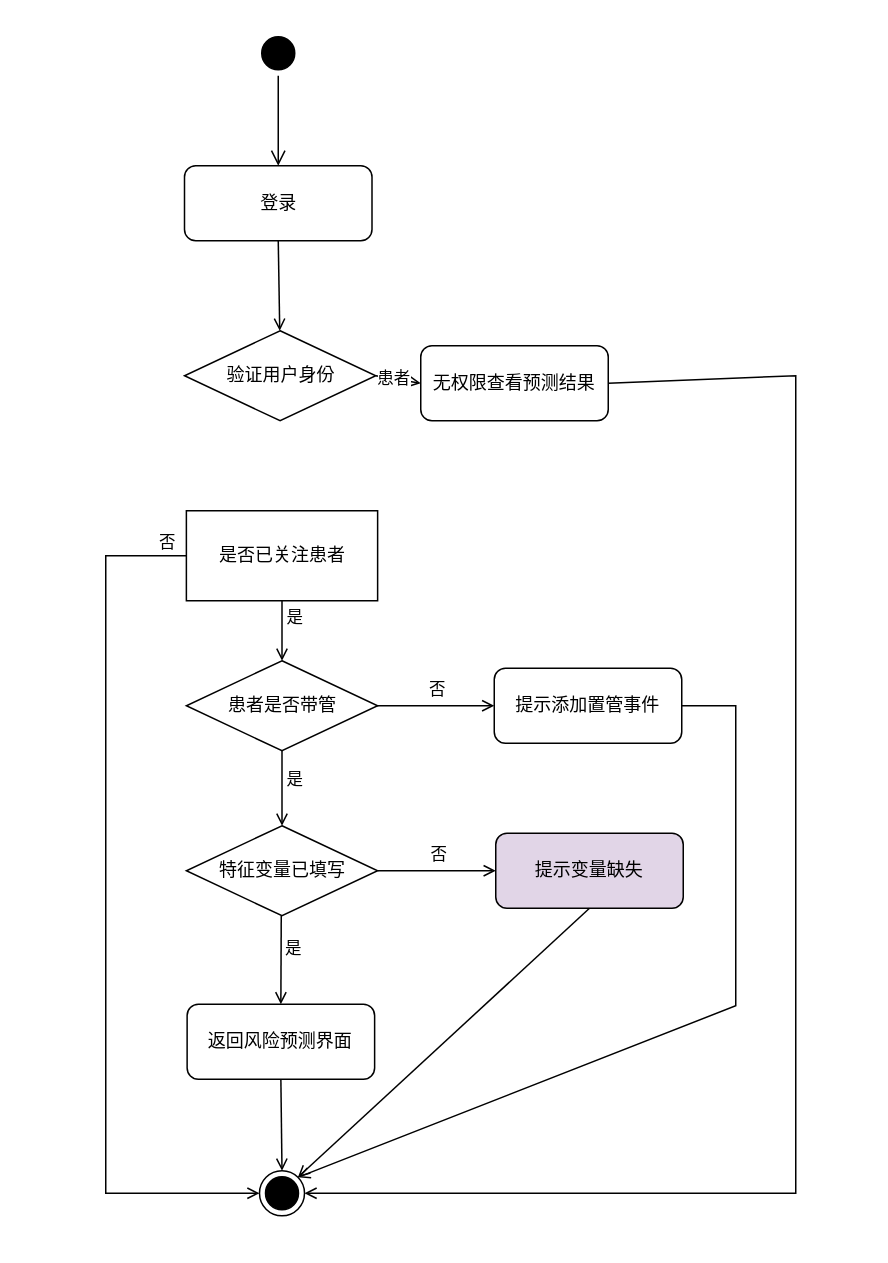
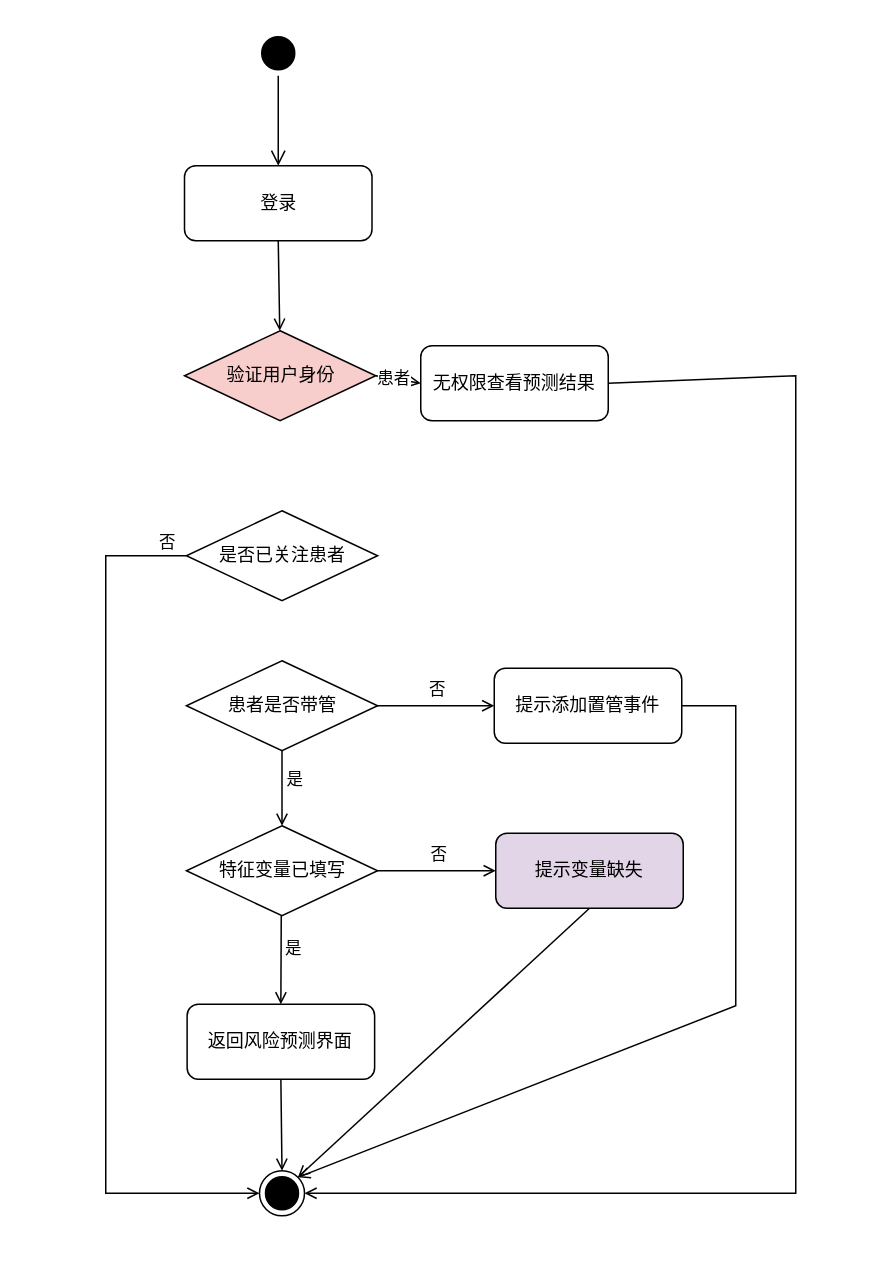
node "验证用户身份": fillcolor #ffffff -> #f8cecc
node "是否已关注患者": shape rectangle -> diamond
edge "是否已关注患者" -> "患者是否带管": removed, label "是"
